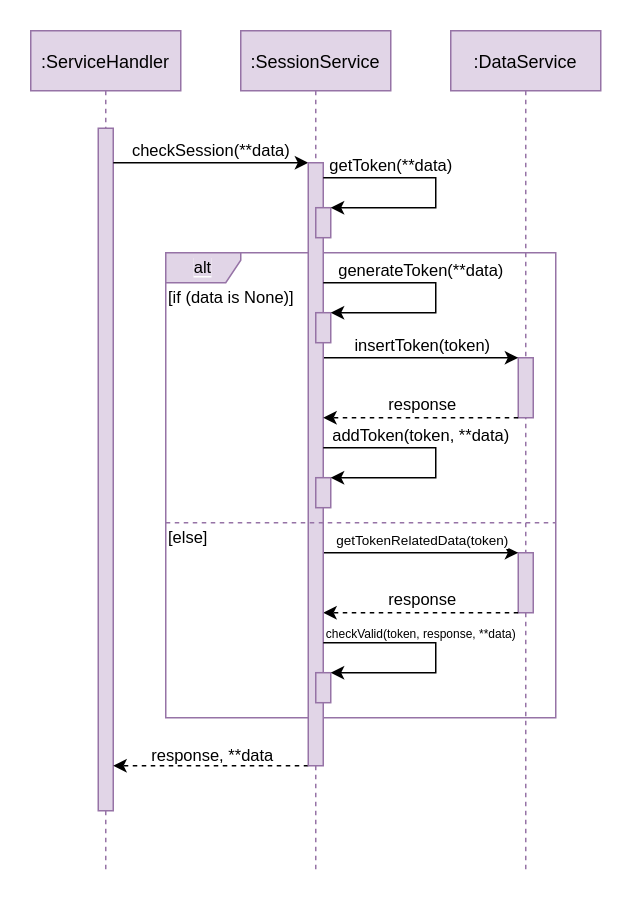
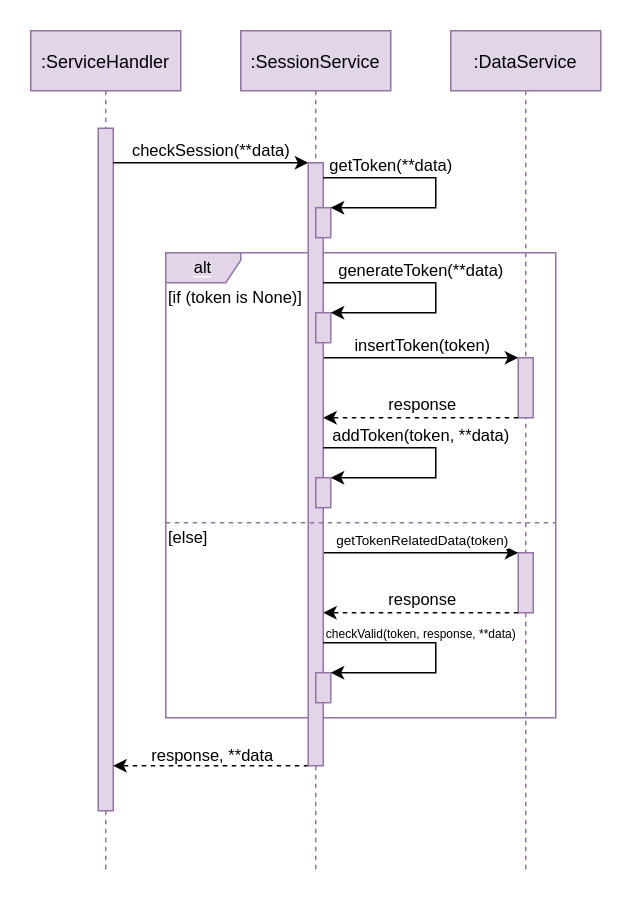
node "[if (data is None)]": label "[if (data is None)]" -> "[if (token is None)]"
